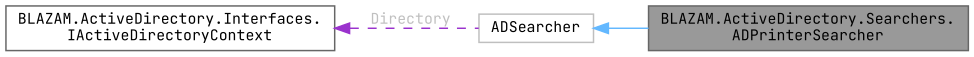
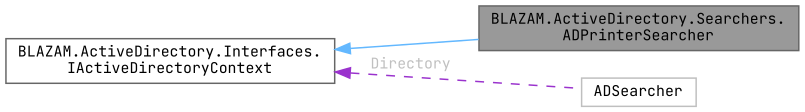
edge "BLAZAM.ActiveDirectory.Searchers. ADPrinterSearcher" -> "ADSearcher": now "BLAZAM.ActiveDirectory.Searchers. ADPrinterSearcher" -> "BLAZAM.ActiveDirectory.Interfaces. IActiveDirectoryContext"
